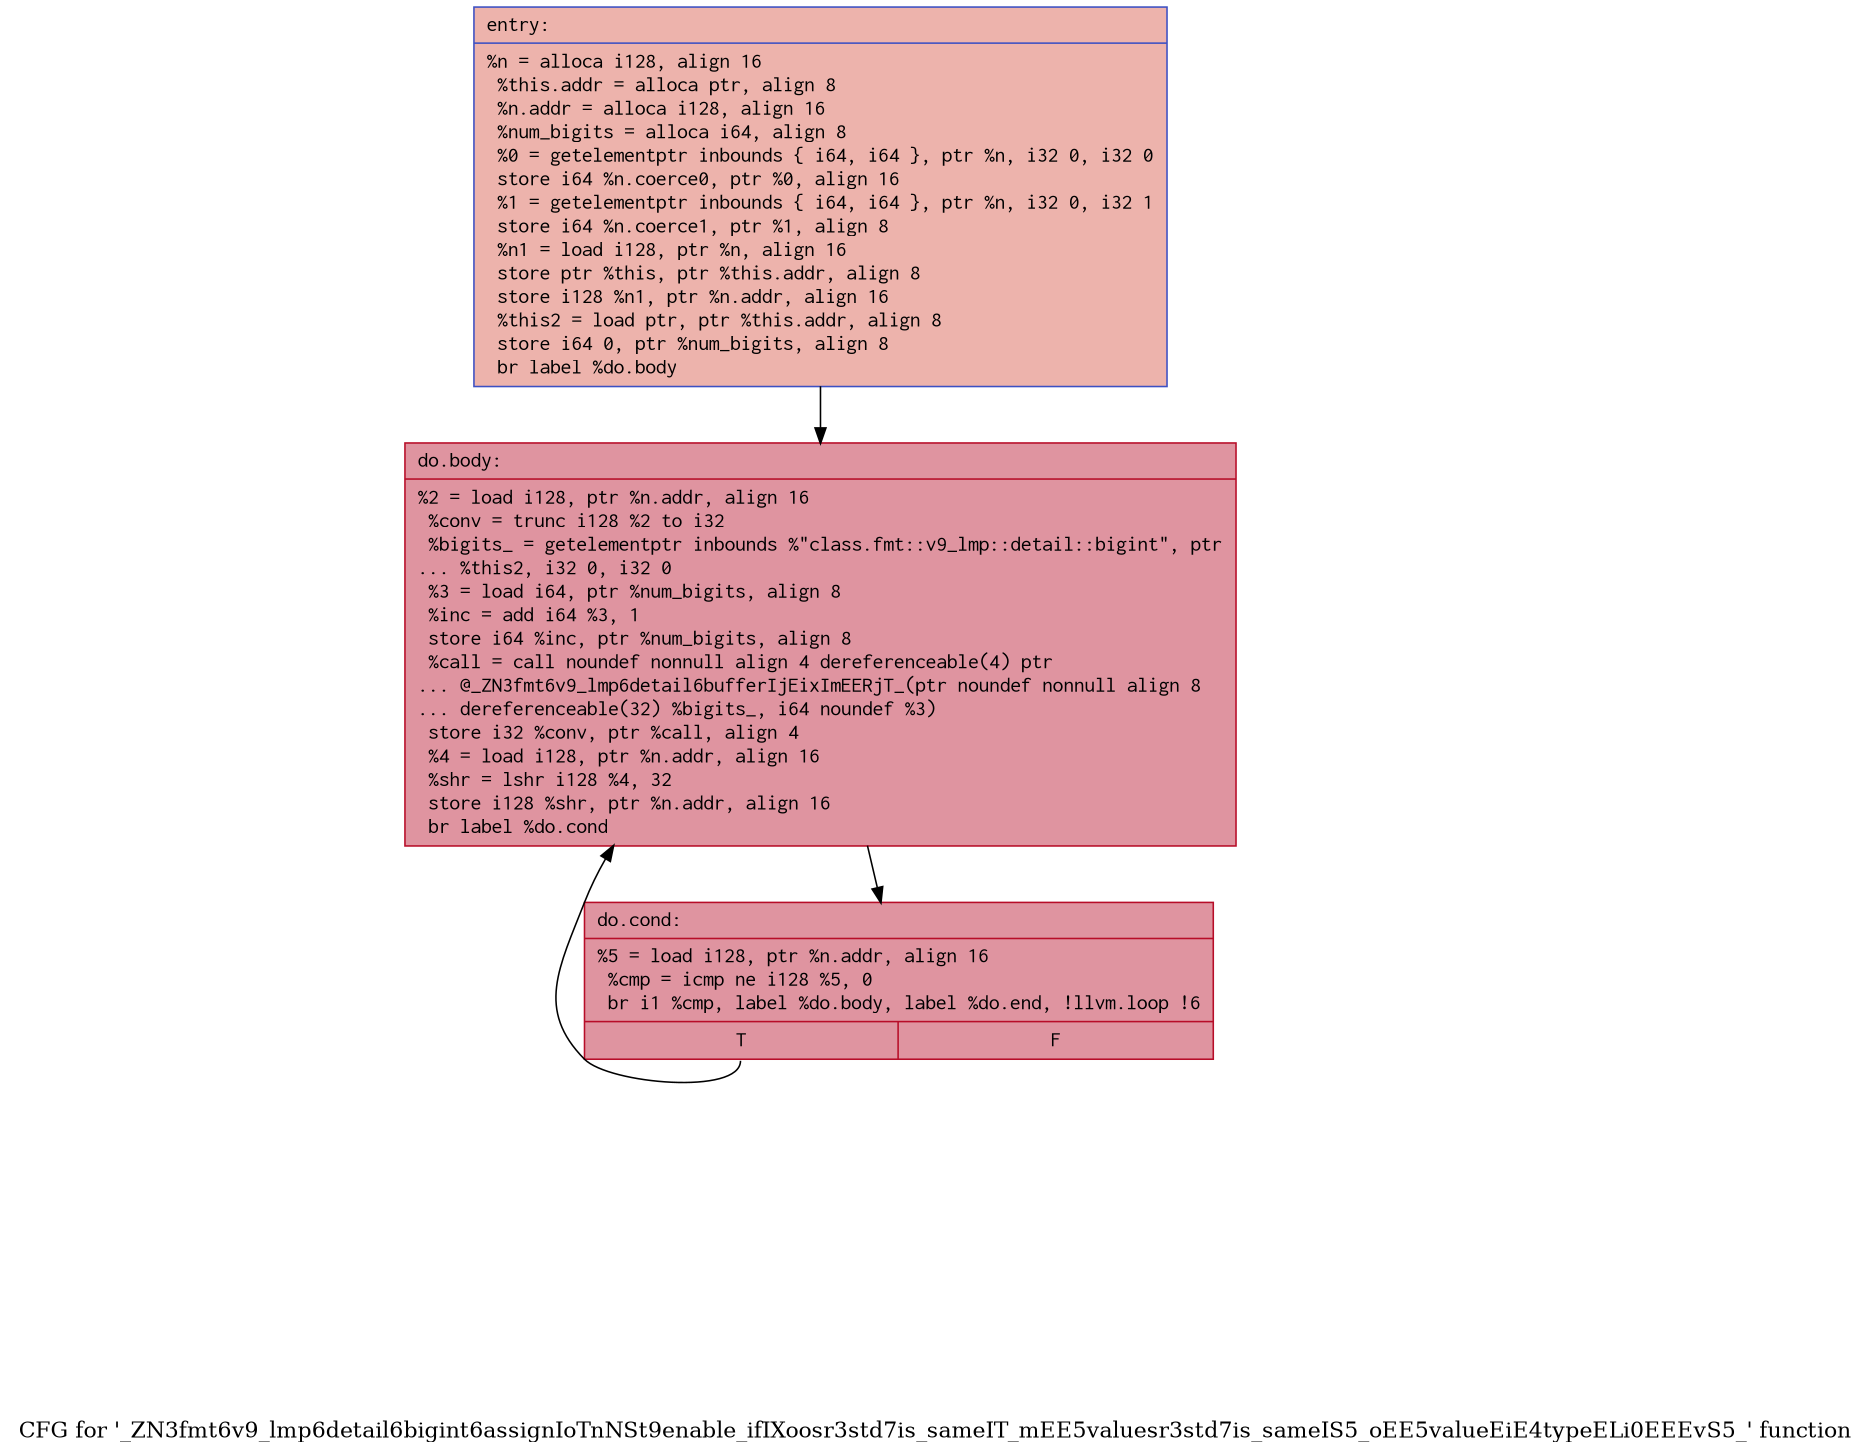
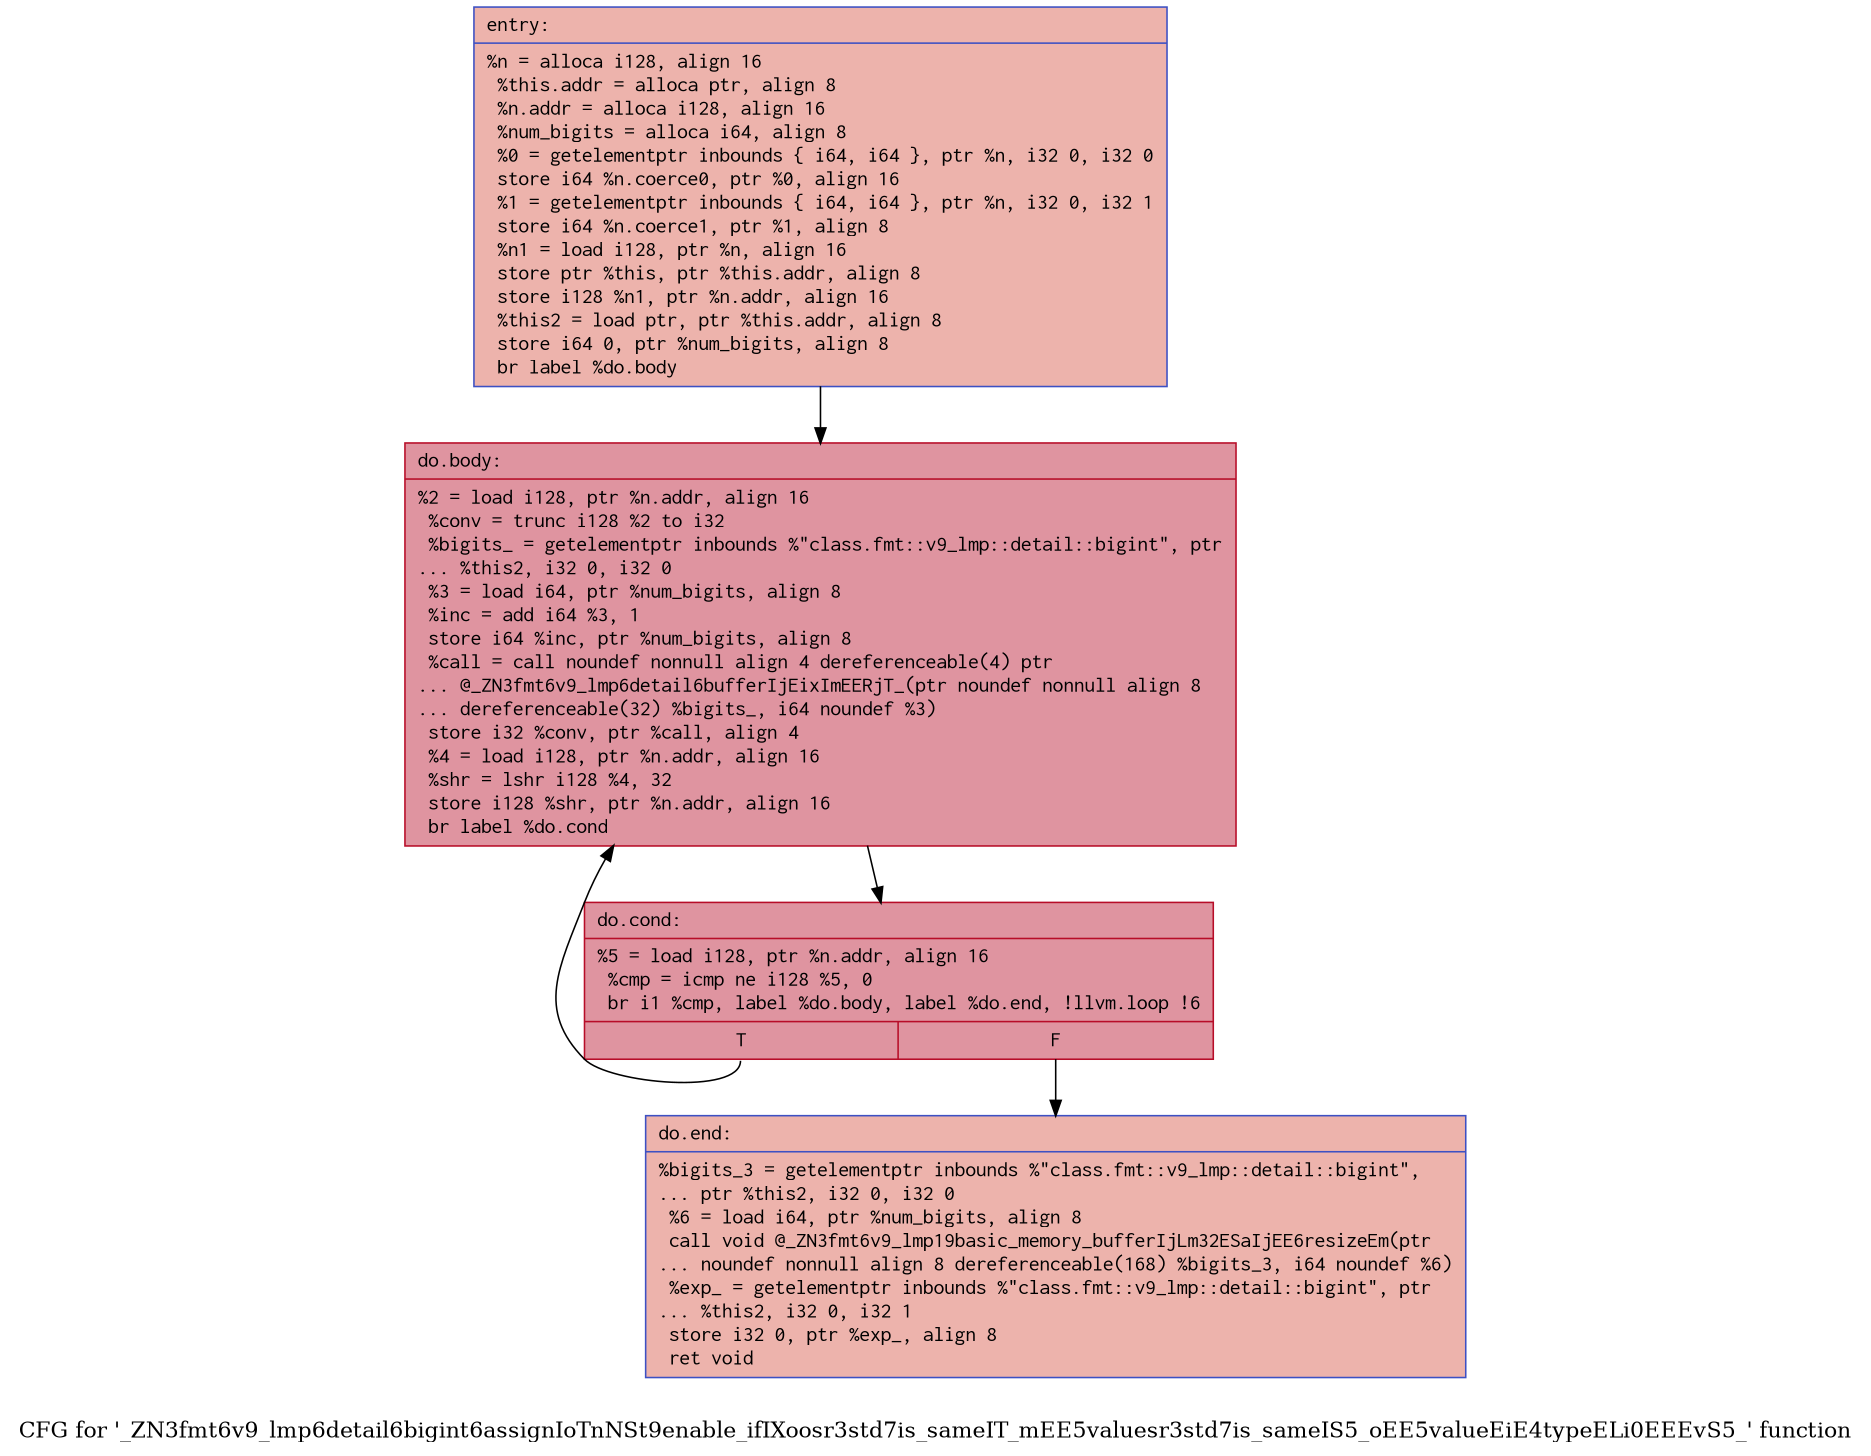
node "do.end:": added
